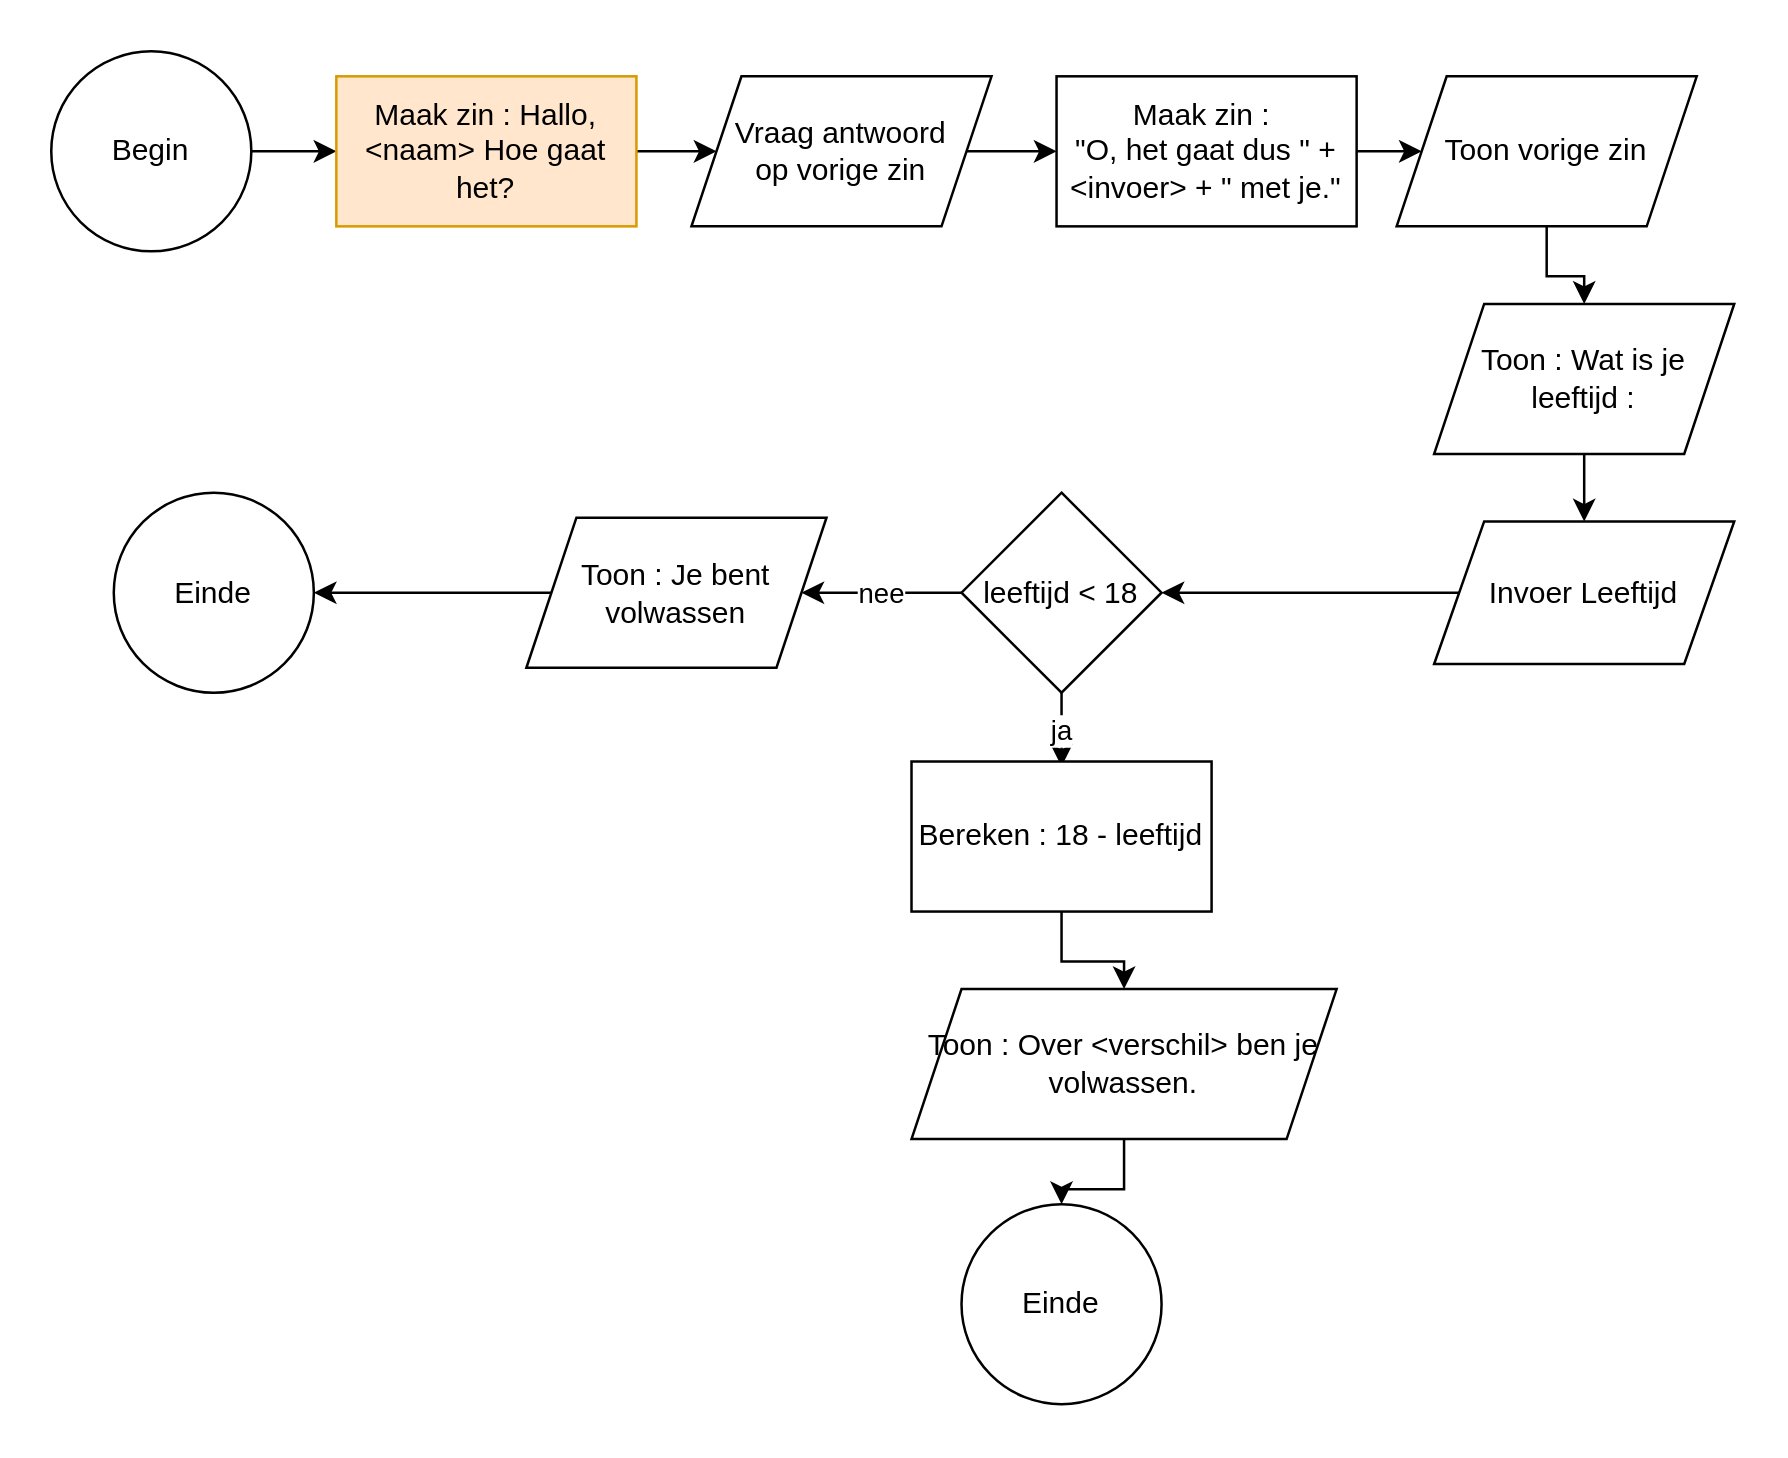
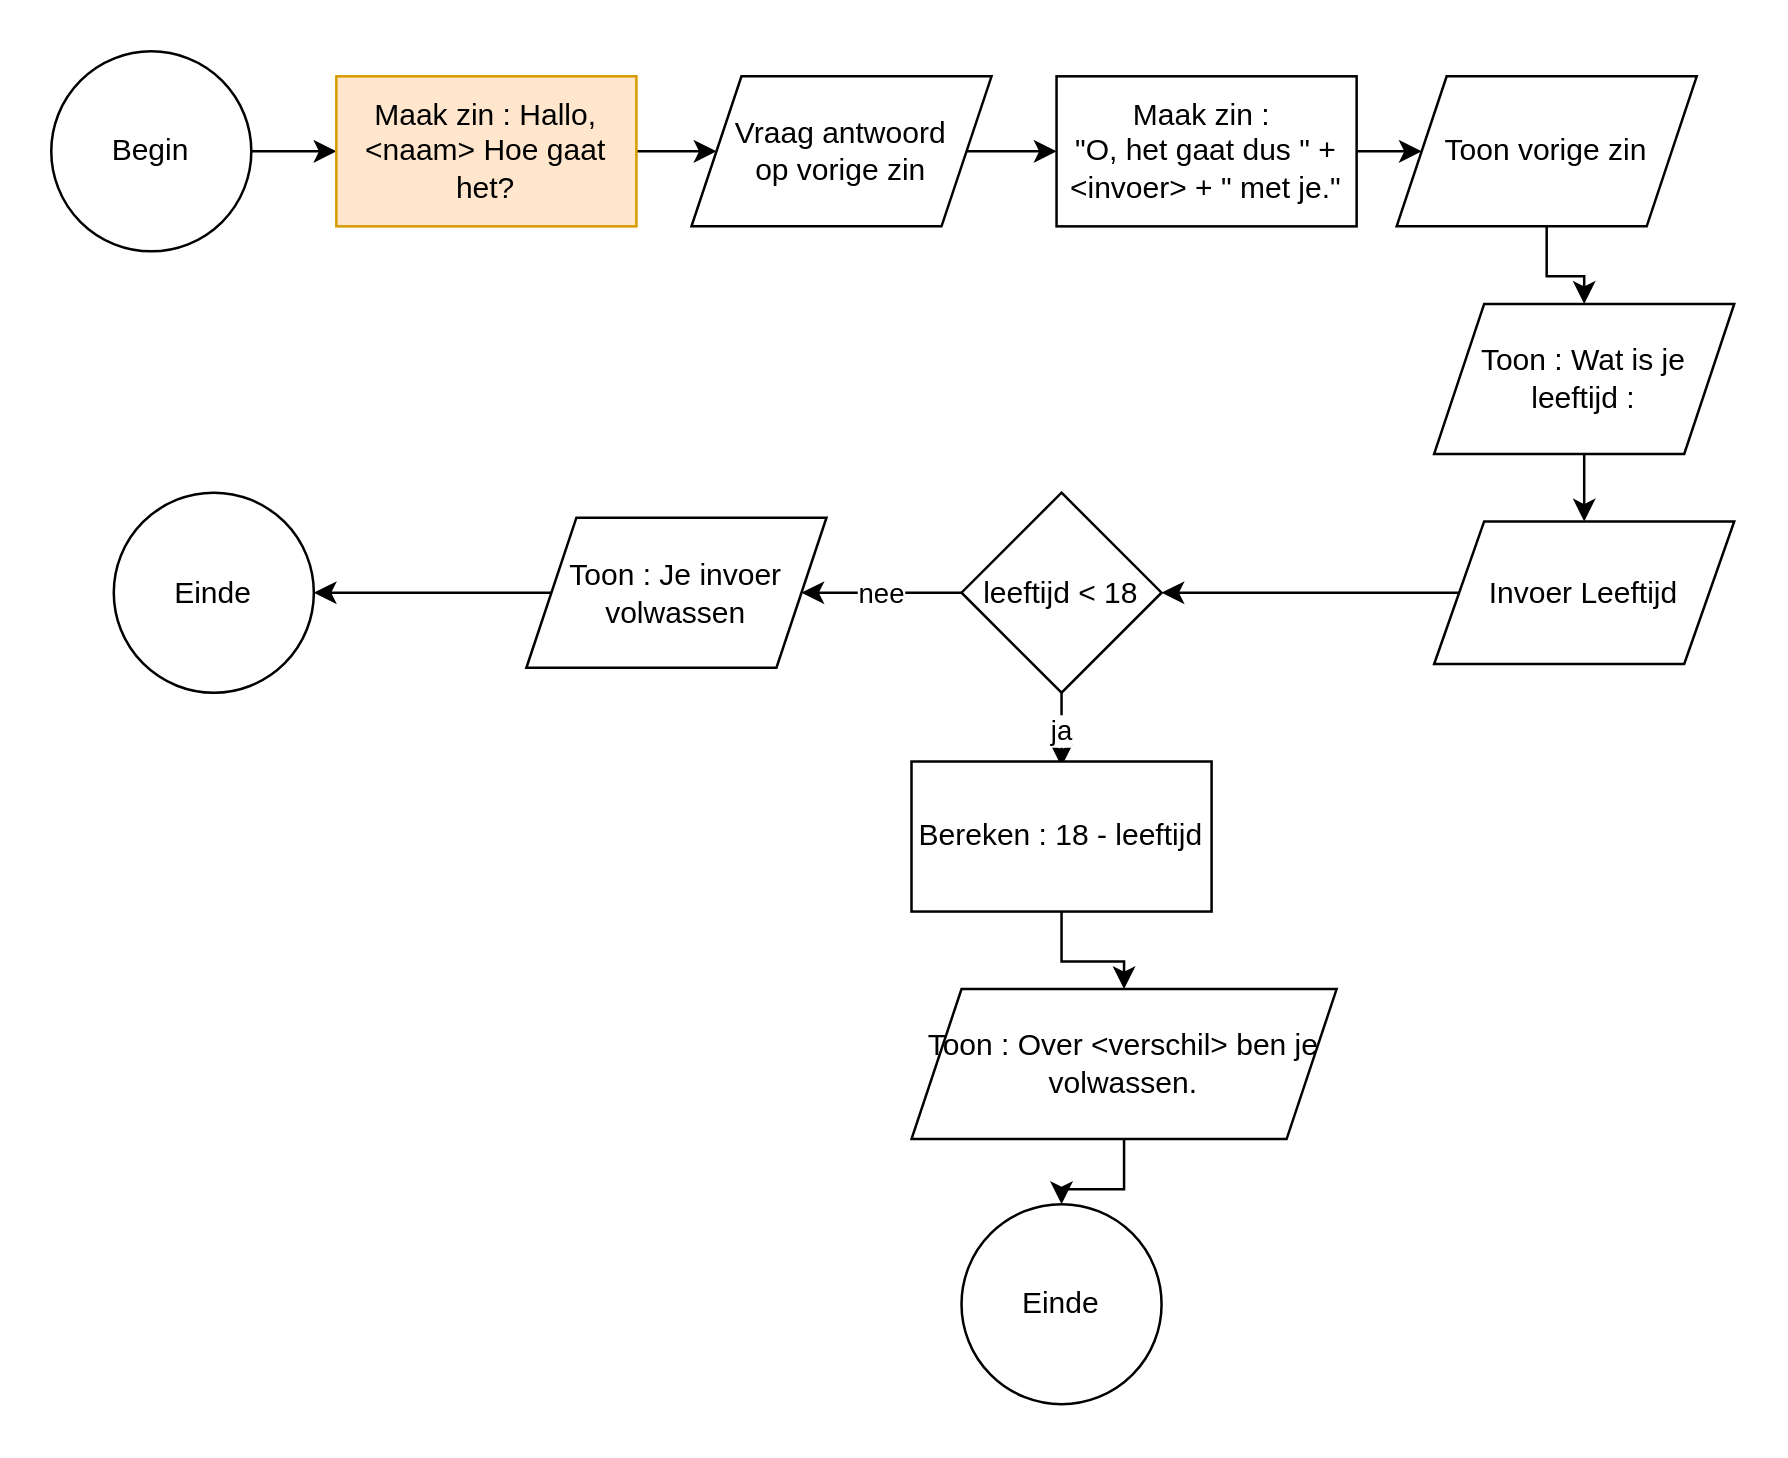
node "Toon : Je bent volwassen": label "Toon : Je bent volwassen" -> "Toon : Je invoer volwassen"
